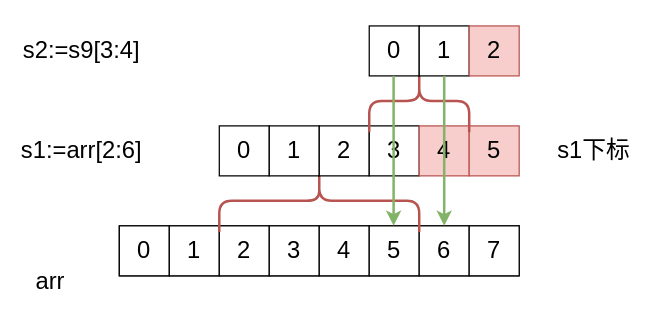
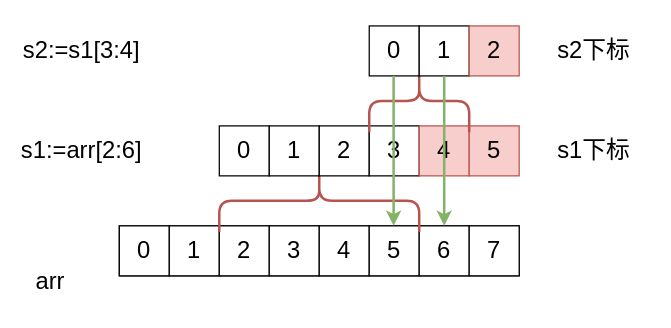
node "s2:=s9[3:4]": label "s2:=s9[3:4]" -> "s2:=s1[3:4]"
node "s2下标": added
